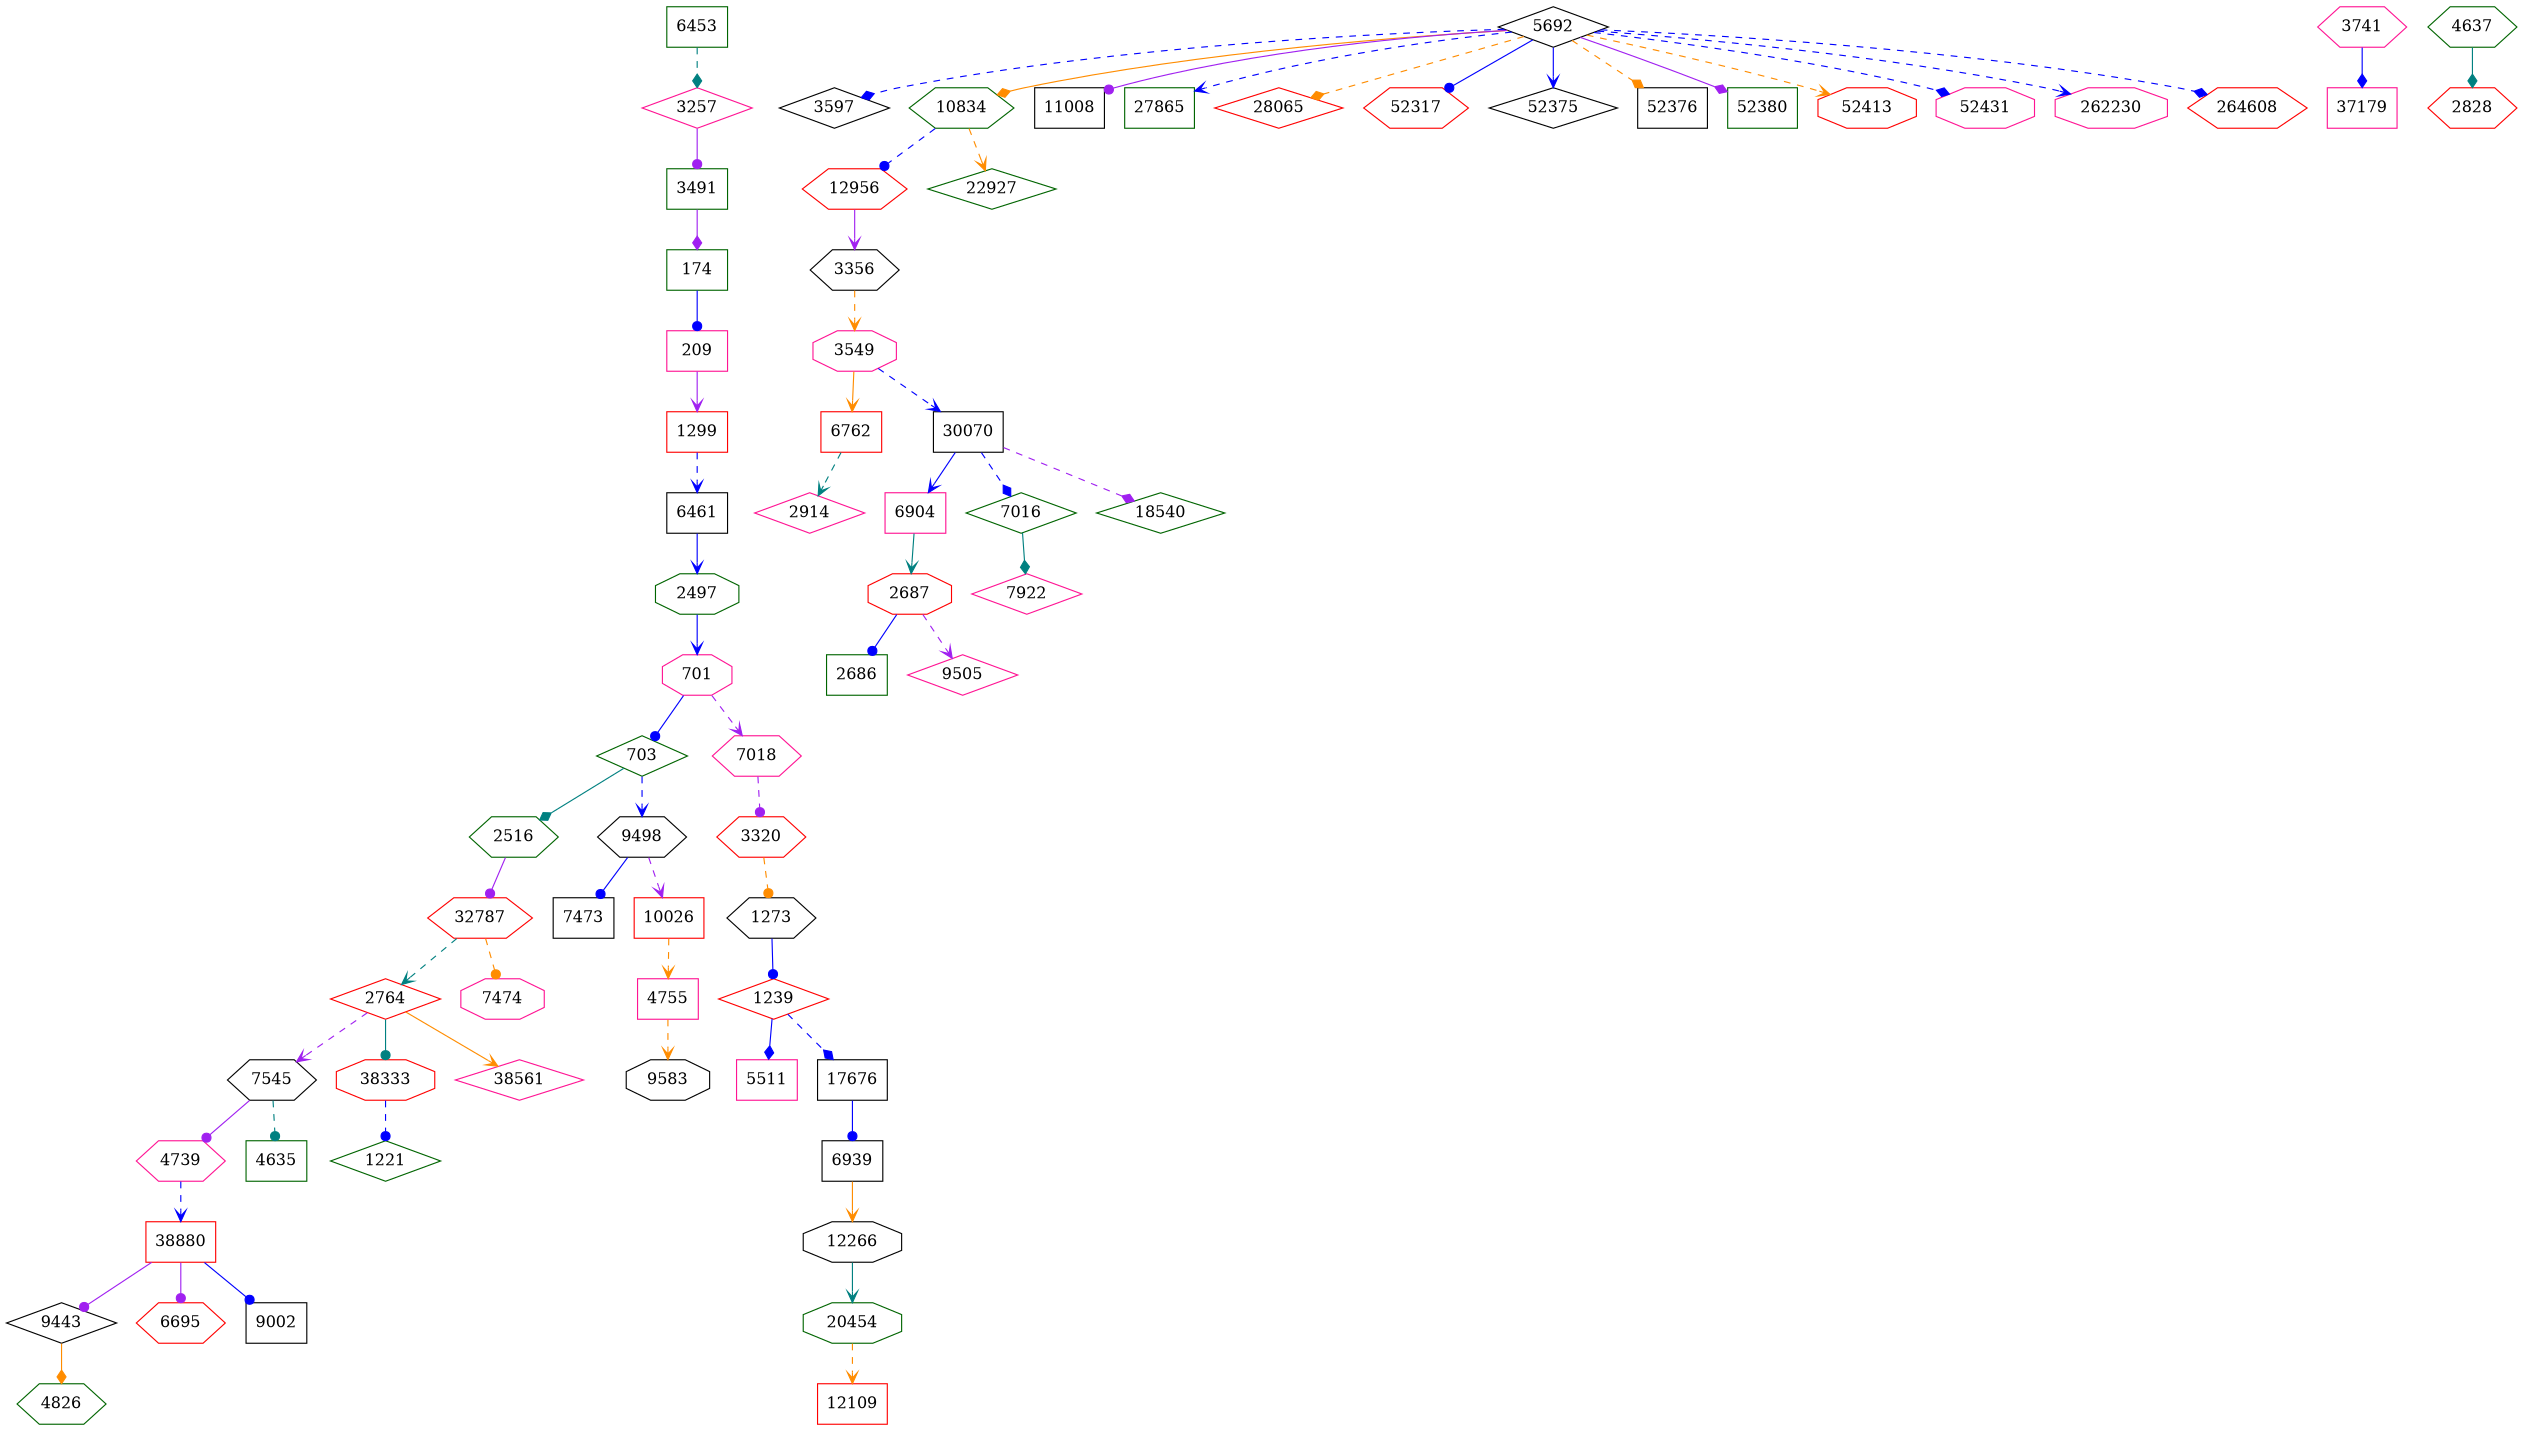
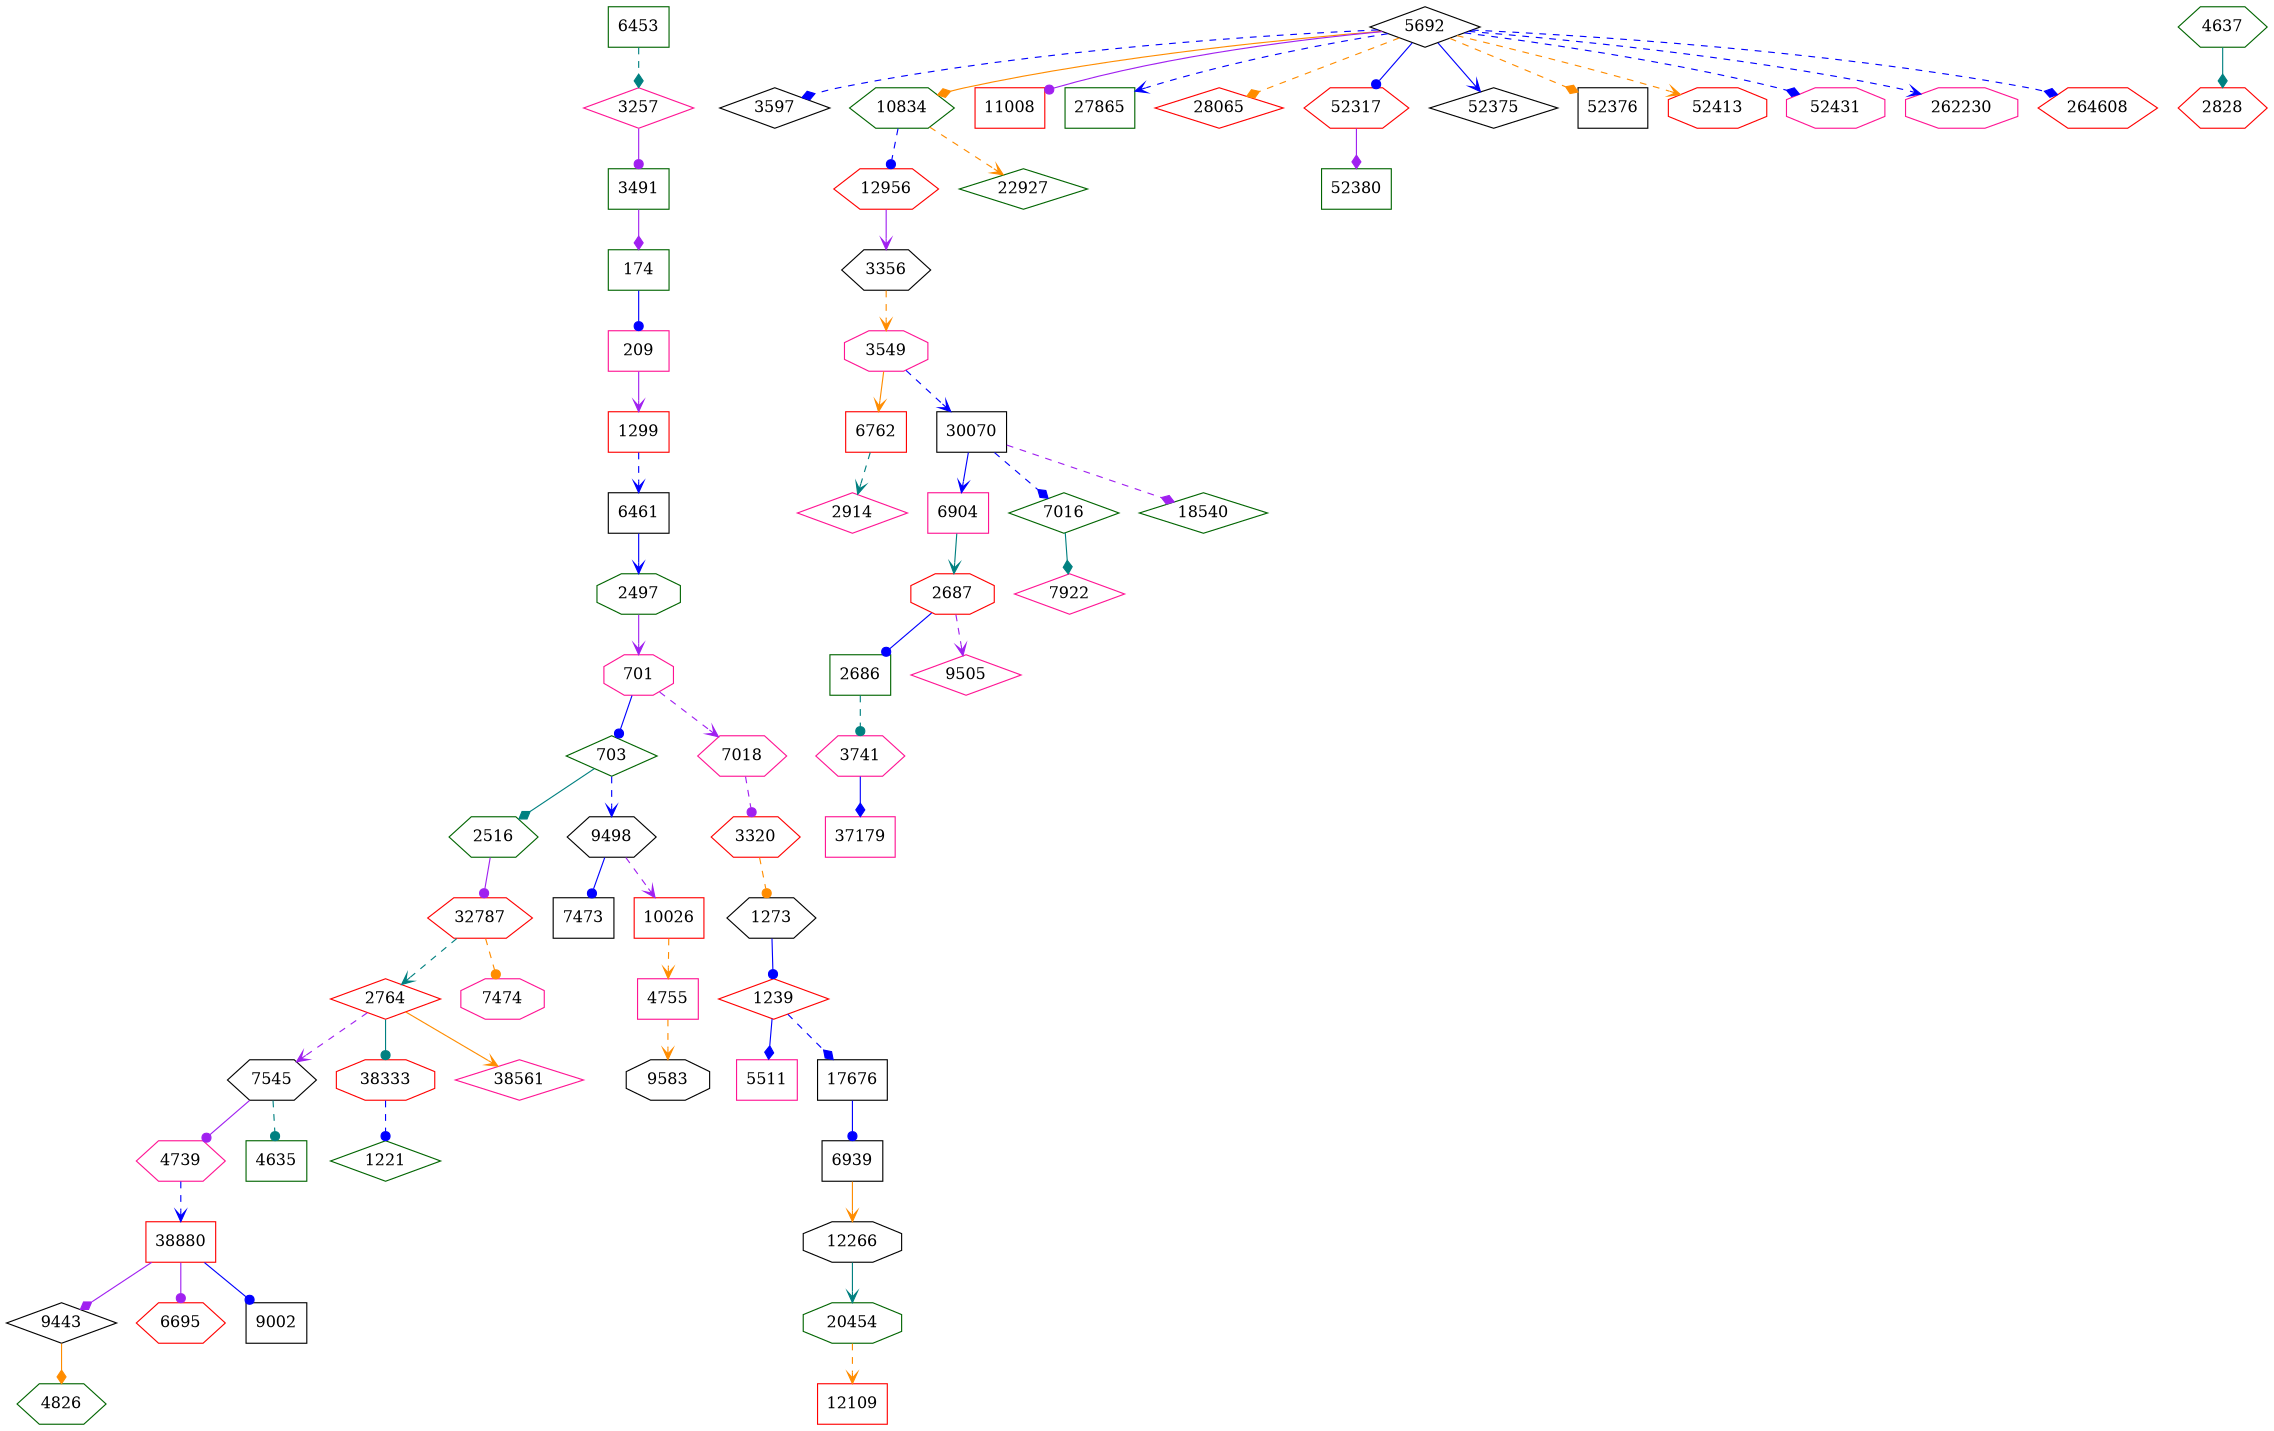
edge "5692" -> "52380": now "52317" -> "52380"
node "11008": color black -> red
edge "2497" -> "701": color blue -> purple
edge "2686" -> "3741": added
edge "38880" -> "9443": arrowhead dot -> diamond
